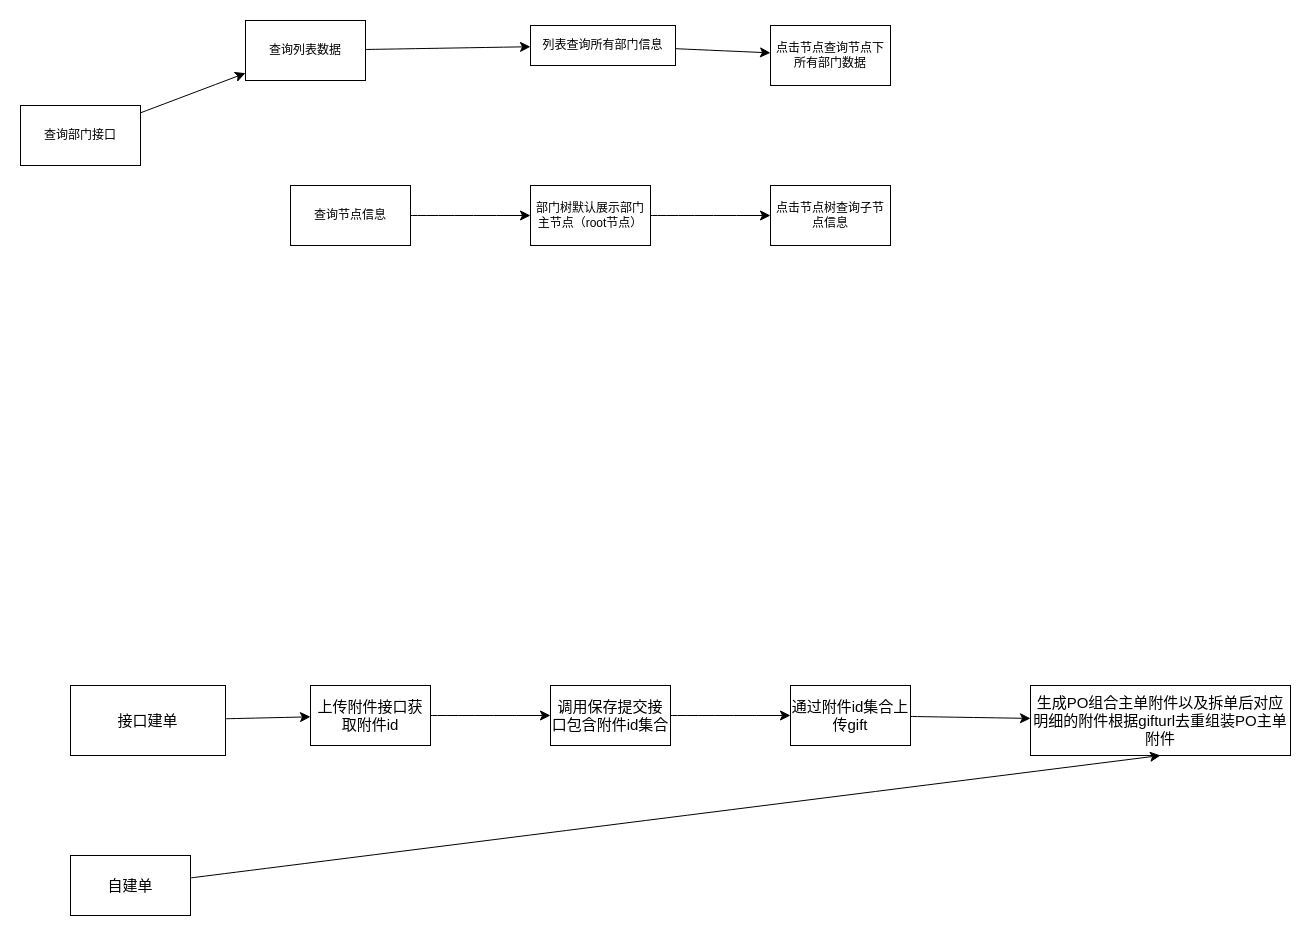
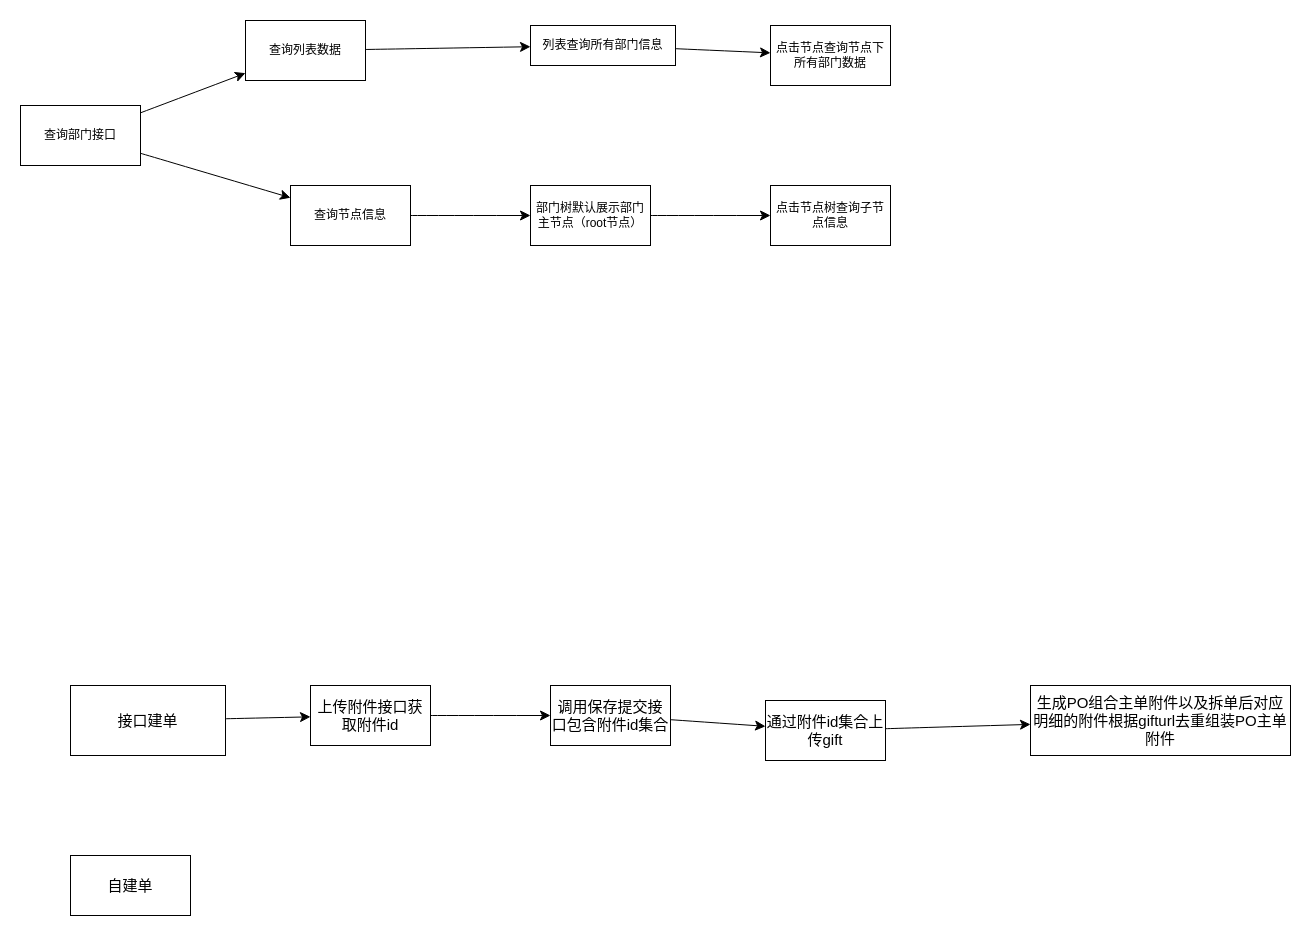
edge "查询部门接口" -> "查询节点信息": added
node "通过附件id集合上传gift": moved (851, 716) -> (826, 731)
edge "自建单" -> "生成PO组合主单附件以及拆单后对应明细的附件根据gifturl去重组装PO主单附件": removed
